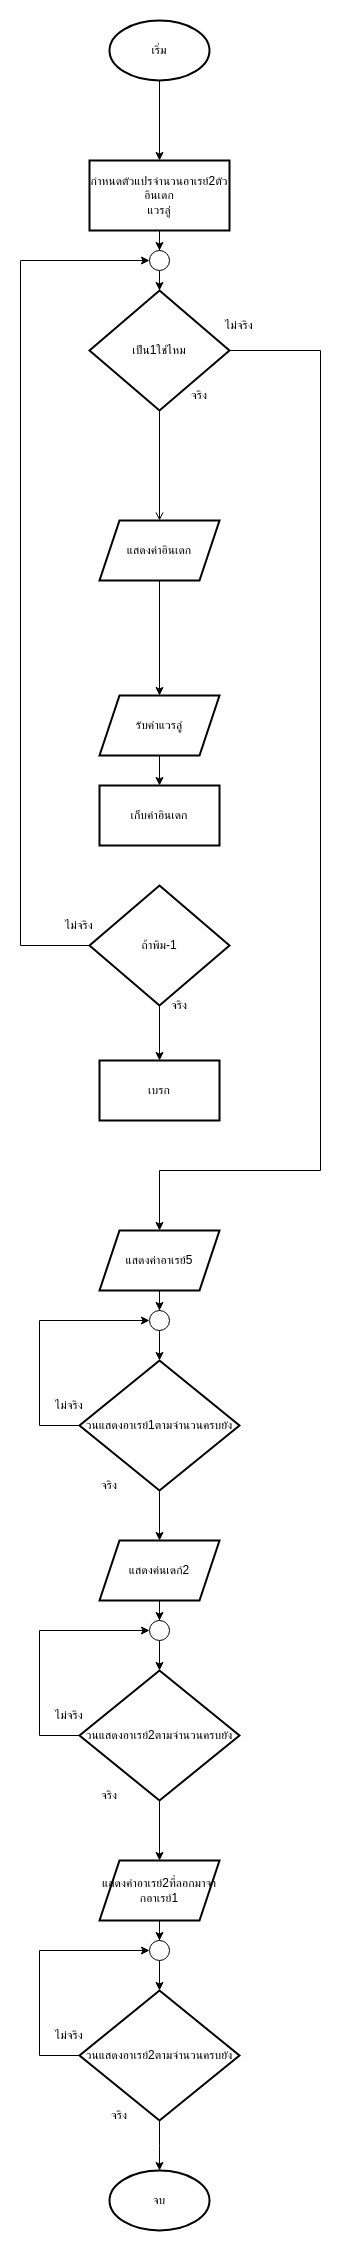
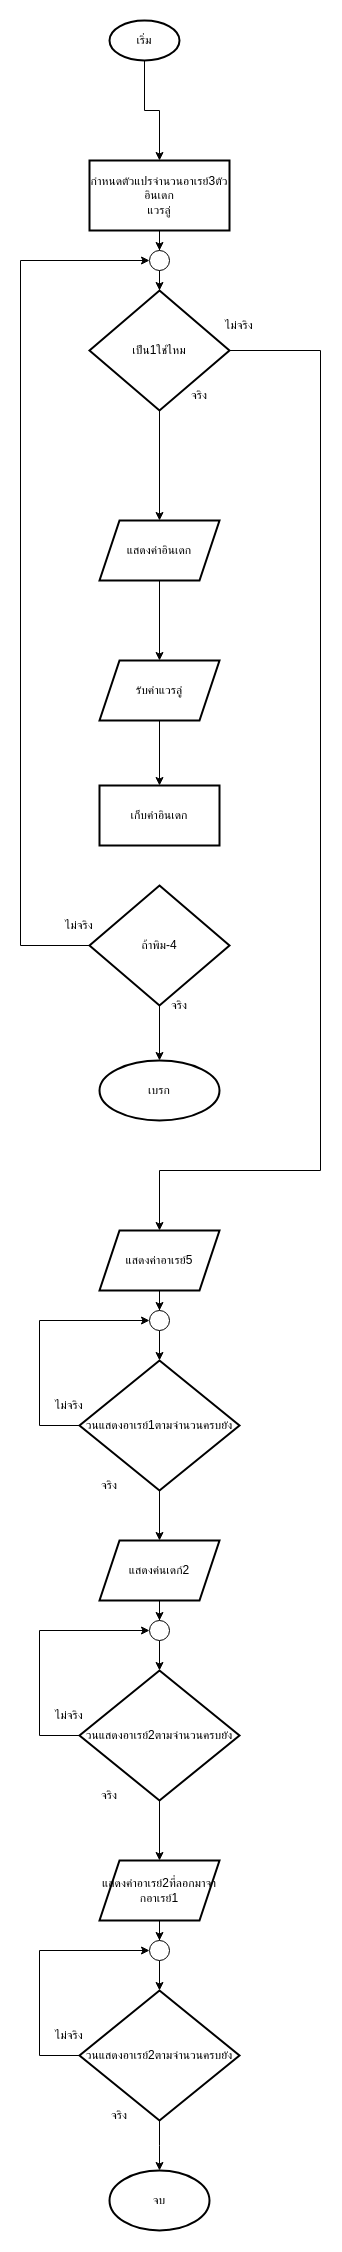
node "เริ่ม": size 100x60 -> 70x40
node "กำหนดตัวแปรจำนวนอาเรย์2ตัว อินเดก แวรลู่": label "กำหนดตัวแปรจำนวนอาเรย์2ตัว อินเดก แวรลู่" -> "กำหนดตัวแปรจำนวนอาเรย์3ตัว อินเดก แวรลู่"
edge "เป็น1ใช่ไหม" -> "แสดงค่าอินเดก": arrowhead open -> classic
node "รับค่าแวรลู่": moved (160, 726) -> (160, 691)
node "ถ้าพิม-1": label "ถ้าพิม-1" -> "ถ้าพิม-4"
node "เบรก": shape rectangle -> ellipse
